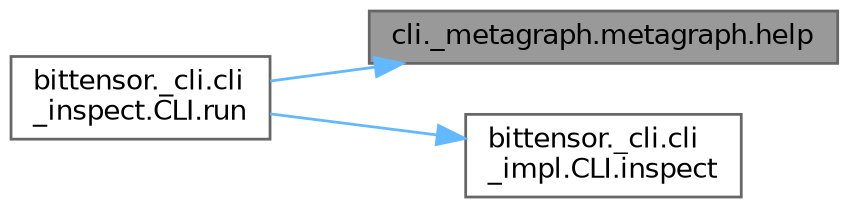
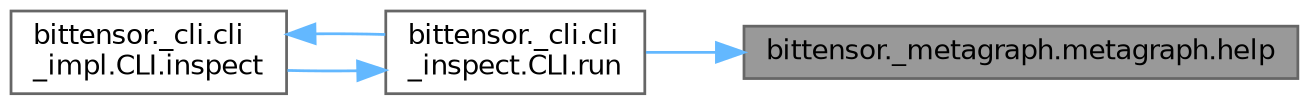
node "cli._metagraph.metagraph.help": label "cli._metagraph.metagraph.help" -> "bittensor._metagraph.metagraph.help"
edge "bittensor._cli.cli _impl.CLI.inspect" -> "bittensor._cli.cli _inspect.CLI.run": added
